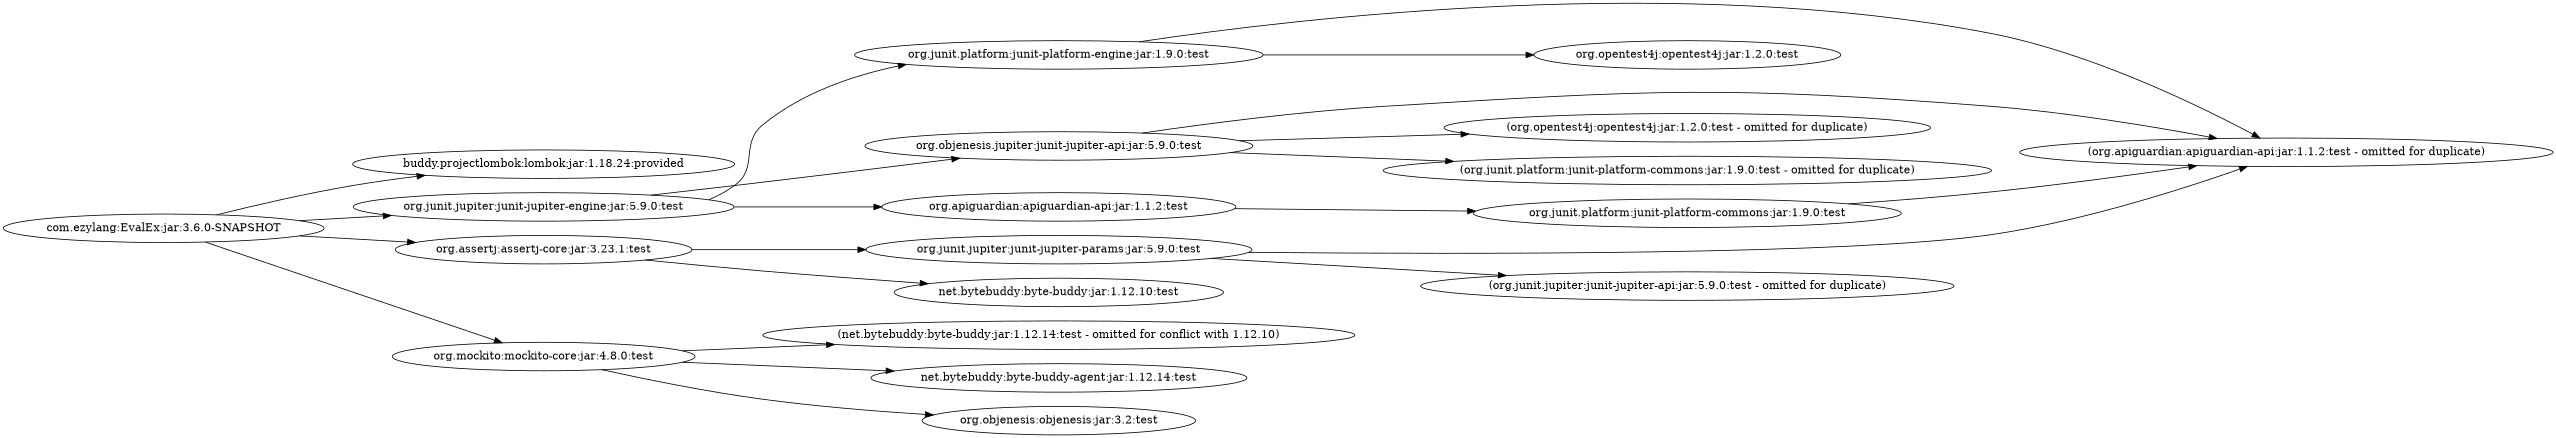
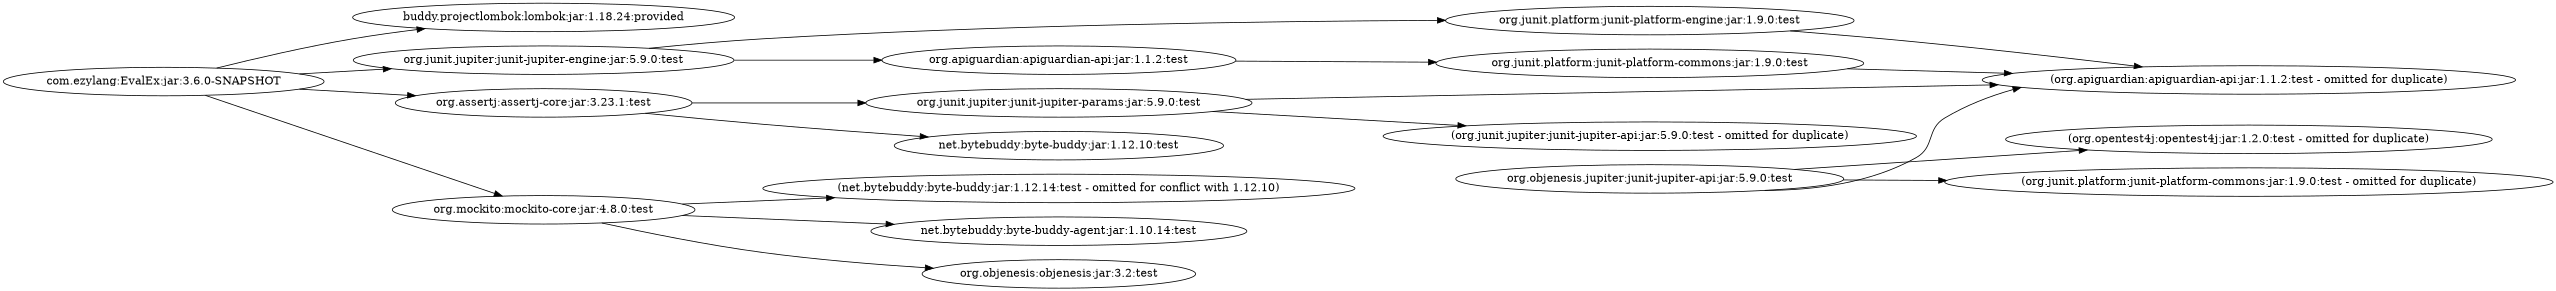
node "org.opentest4j:opentest4j:jar:1.2.0:test": removed
edge "org.junit.jupiter:junit-jupiter-engine:jar:5.9.0:test" -> "org.objenesis.jupiter:junit-jupiter-api:jar:5.9.0:test": removed
node "net.bytebuddy:byte-buddy-agent:jar:1.12.14:test": label "net.bytebuddy:byte-buddy-agent:jar:1.12.14:test" -> "net.bytebuddy:byte-buddy-agent:jar:1.10.14:test"
